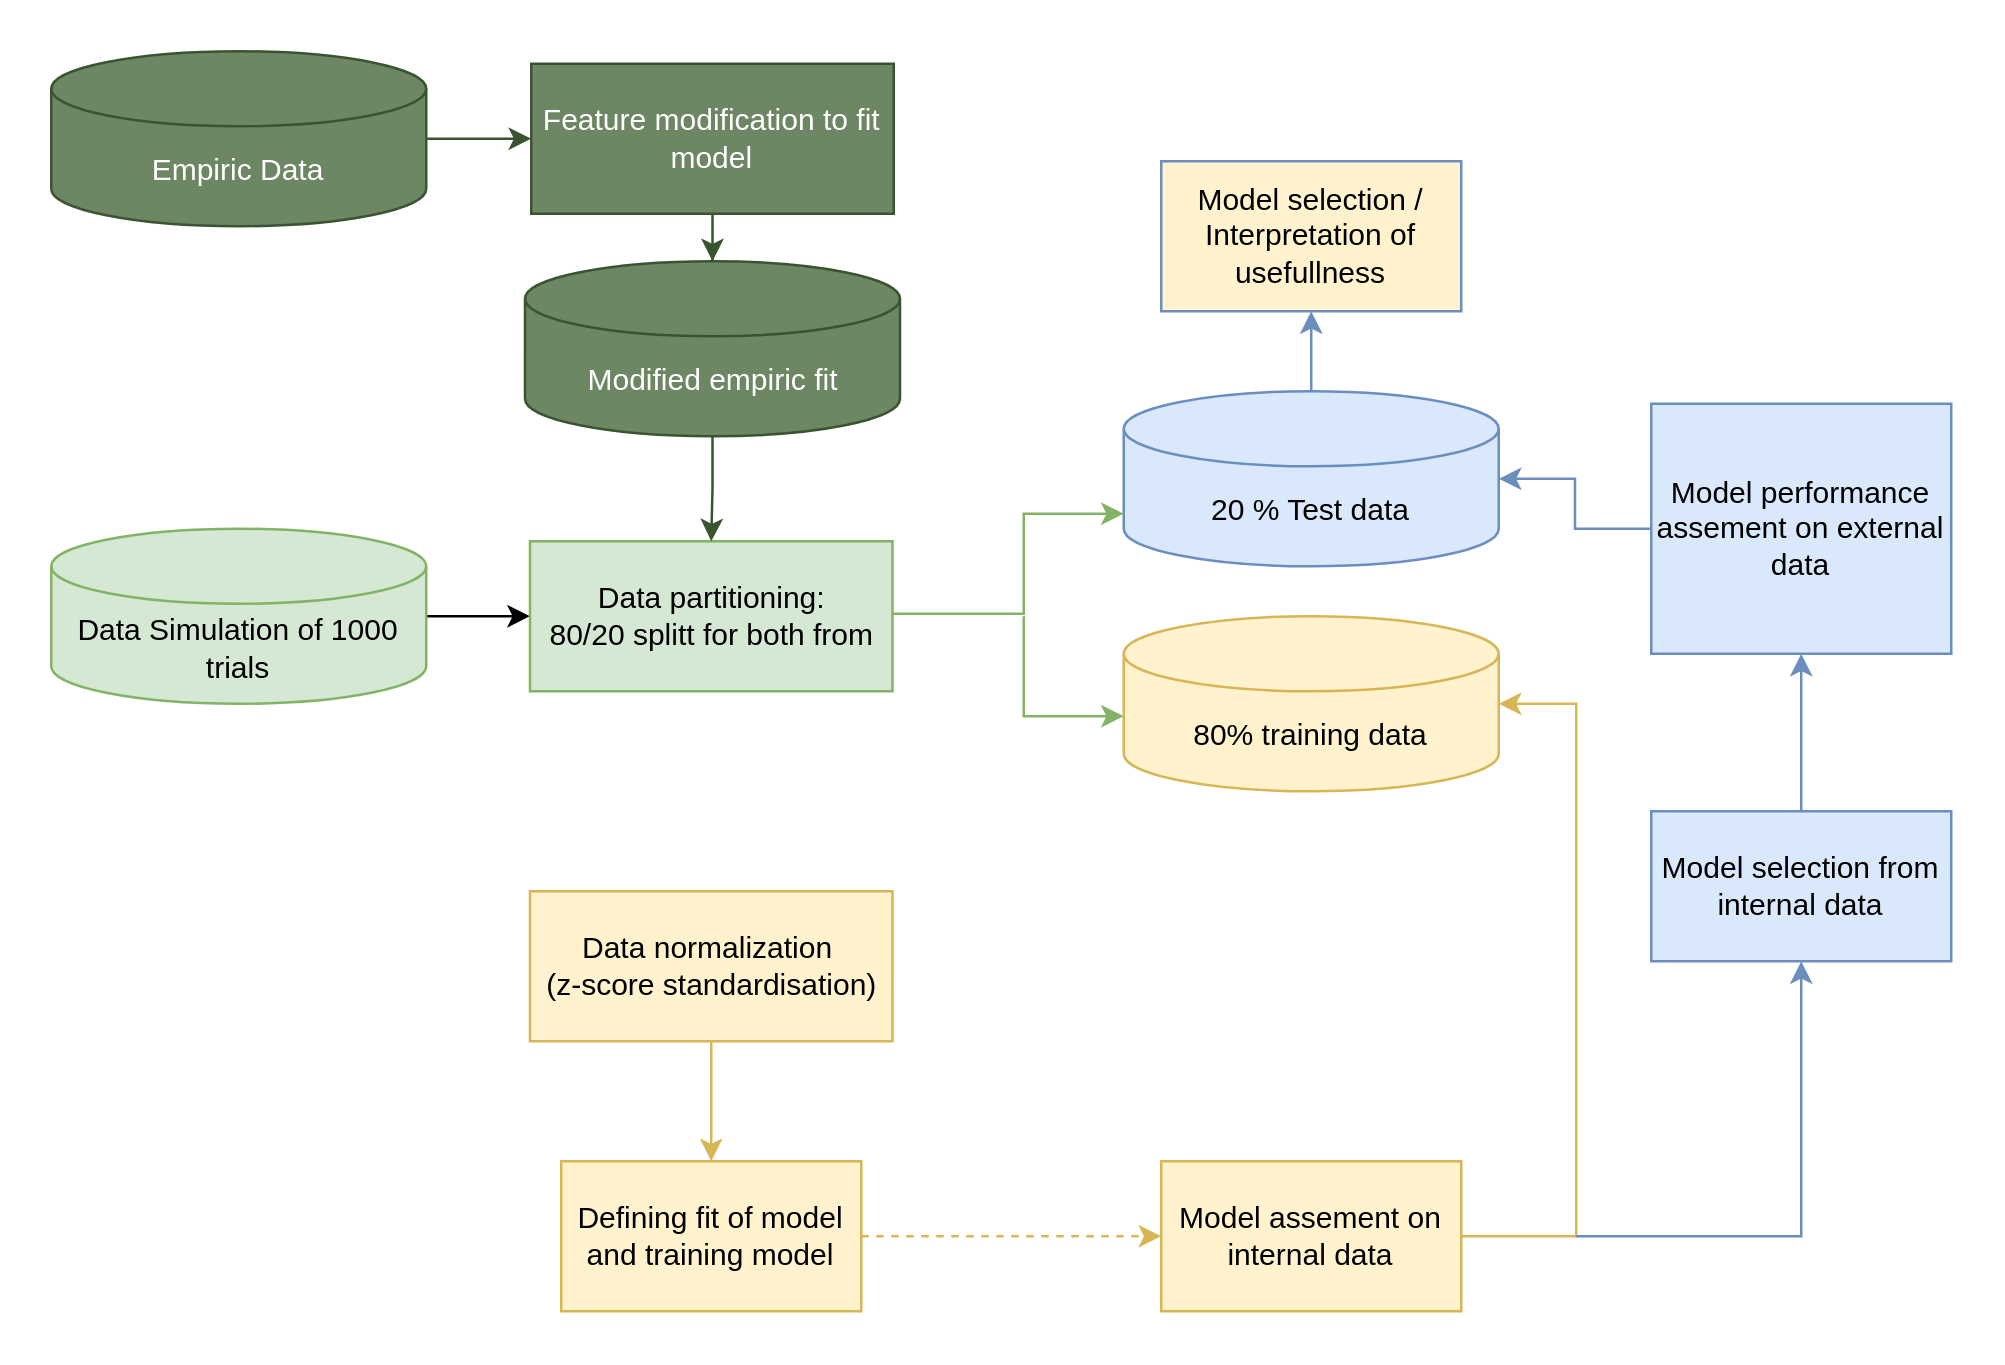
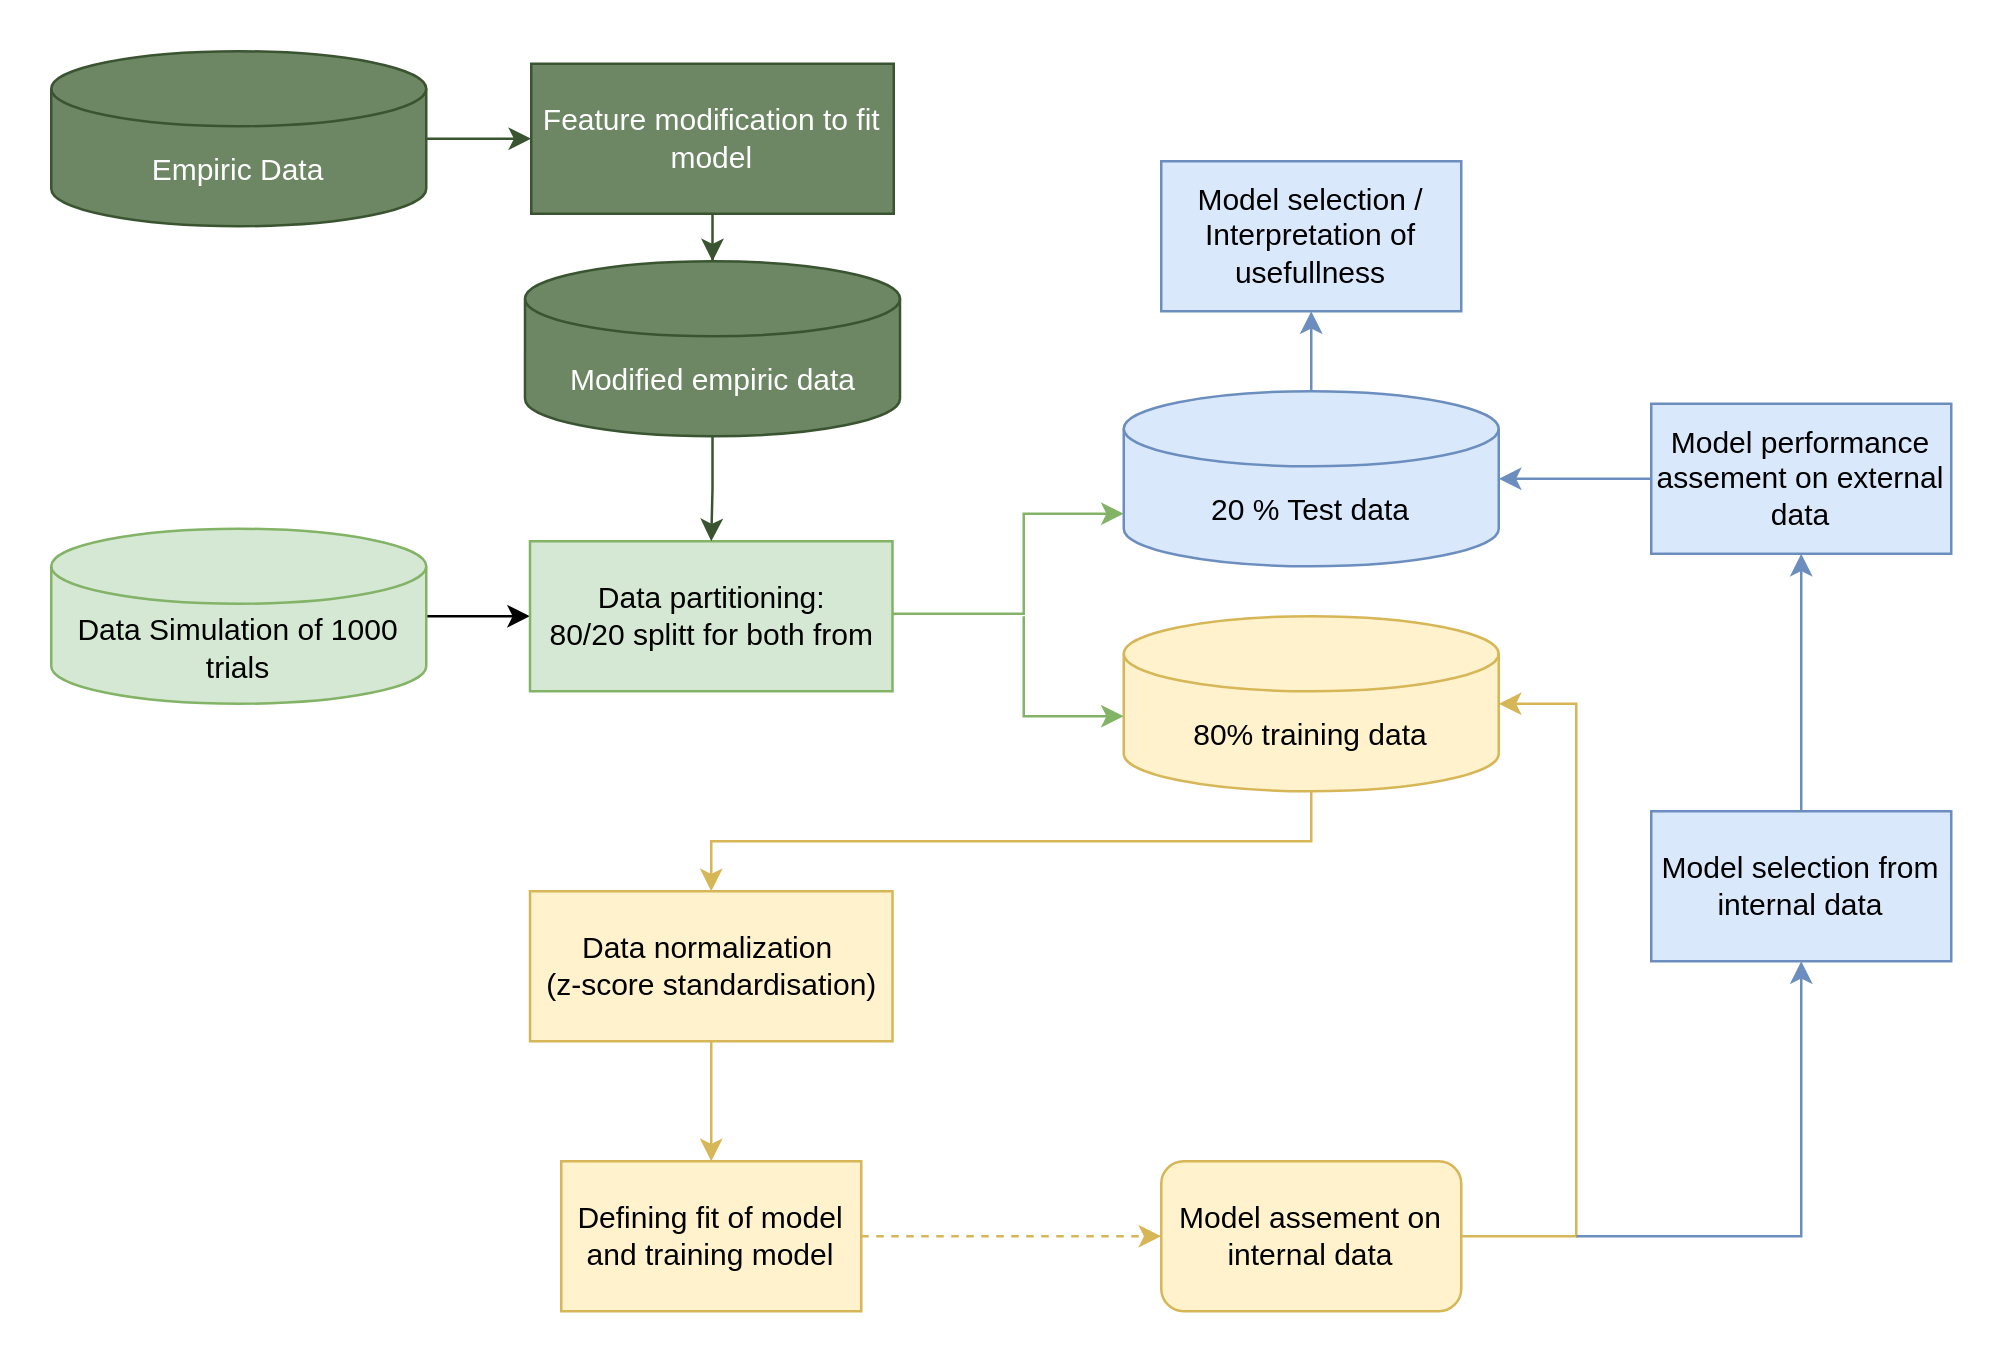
node "Model selection / Interpretation of usefullness": fillcolor #fff2cc -> #dae8fc
node "Modified empiric fit": label "Modified empiric fit" -> "Modified empiric data"
node "Model performance assement on external data": size 300x250 -> 300x150
edge "80% training data" -> "Data normalization (z-score standardisation)": added
node "Model assement on internal data": shape rectangle -> rounded rectangle
